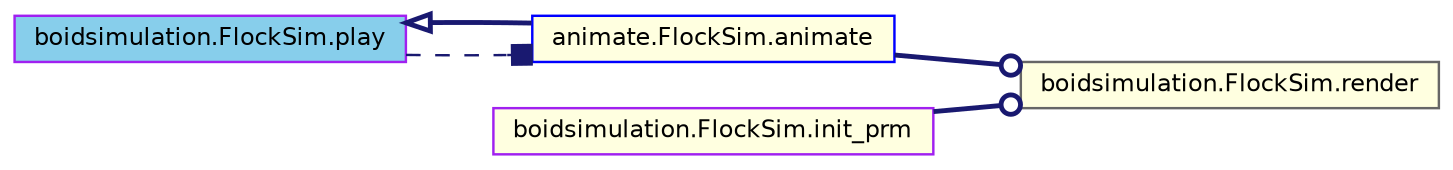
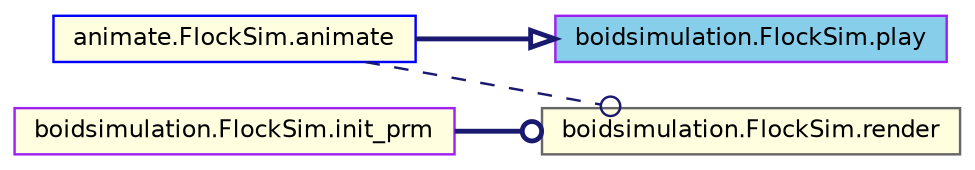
edge "boidsimulation.FlockSim.play" -> "animate.FlockSim.animate": removed
edge "animate.FlockSim.animate" -> "boidsimulation.FlockSim.render": style bold -> dashed
